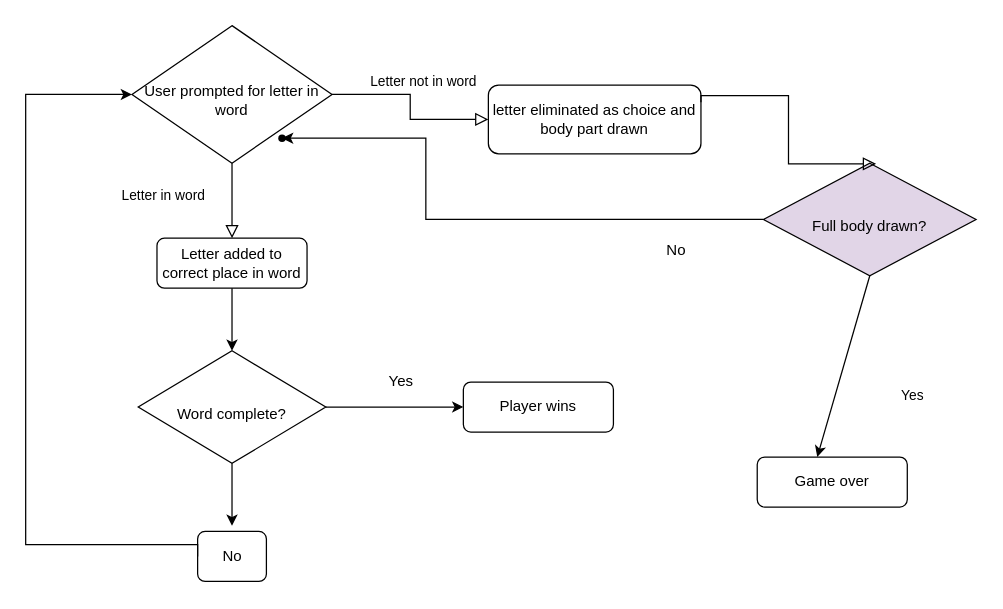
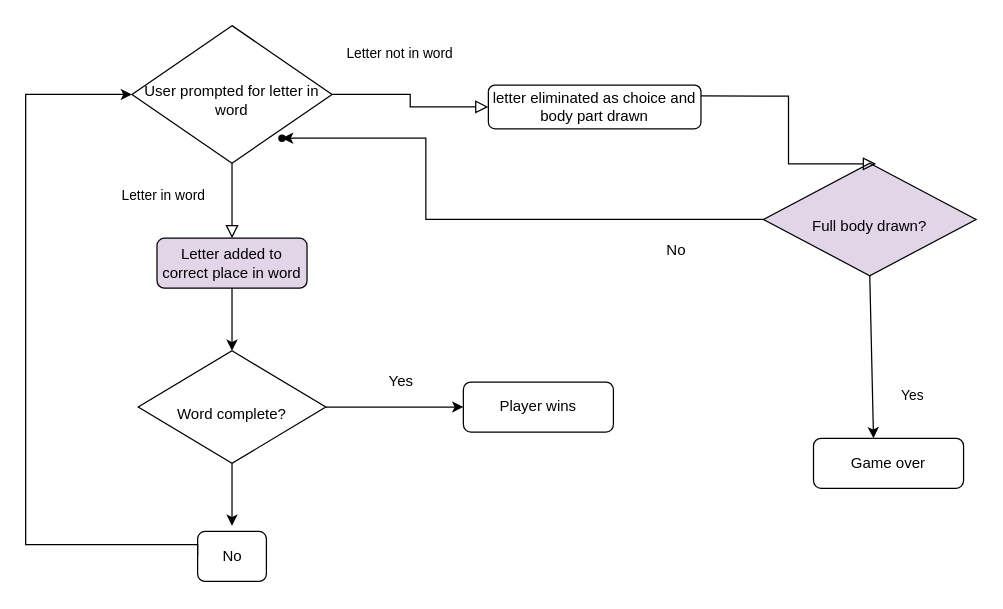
node "letter eliminated as choice and body part drawn": size 213x69 -> 213x44
node "Letter added to correct place in word": fillcolor #ffffff -> #e1d5e7
node "Game over": moved (832, 482) -> (888, 463)
